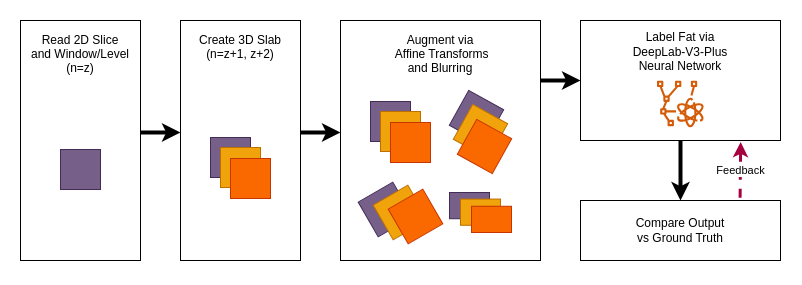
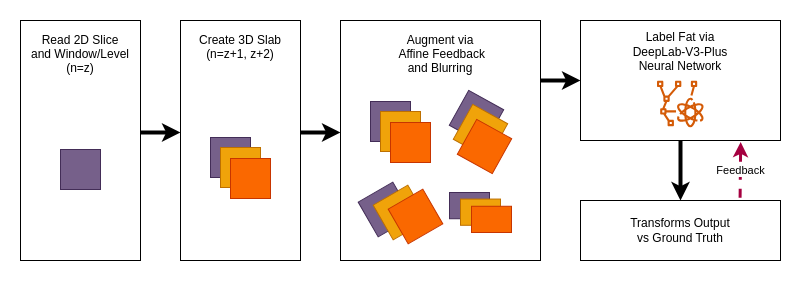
node "Augment via Affine Transforms and Blurring": label "Augment via Affine Transforms and Blurring" -> "Augment via Affine Feedback and Blurring"
node "Compare Output vs Ground Truth": label "Compare Output vs Ground Truth" -> "Transforms Output vs Ground Truth"
